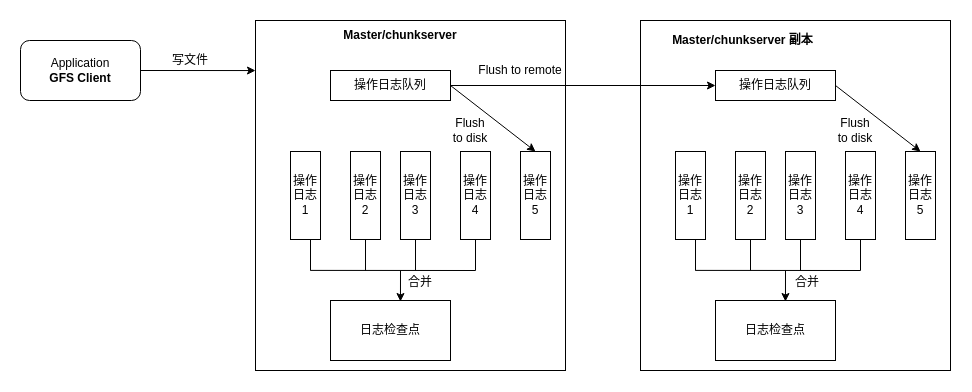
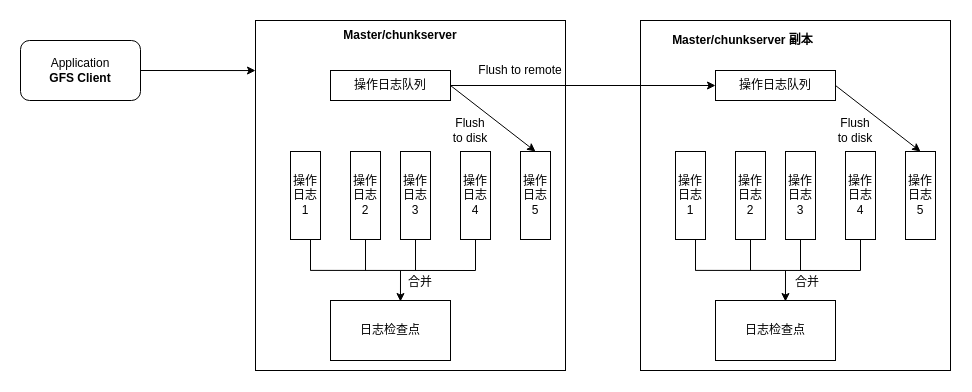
node "写文件": removed
